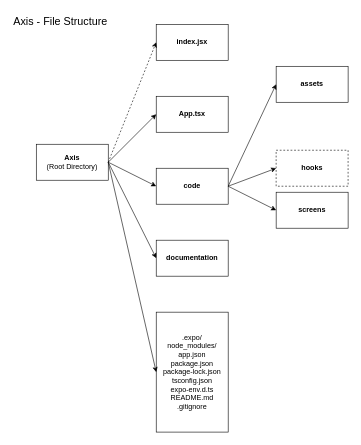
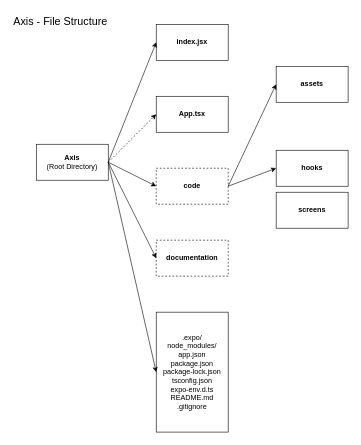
edge "Axis (Root Directory)" -> "index.jsx": style dashed -> solid
edge "Axis (Root Directory)" -> "App.tsx": style solid -> dashed
node "hooks": style dashed -> solid
node "code": style solid -> dashed
edge "code" -> "screens": removed
node "documentation": style solid -> dashed
